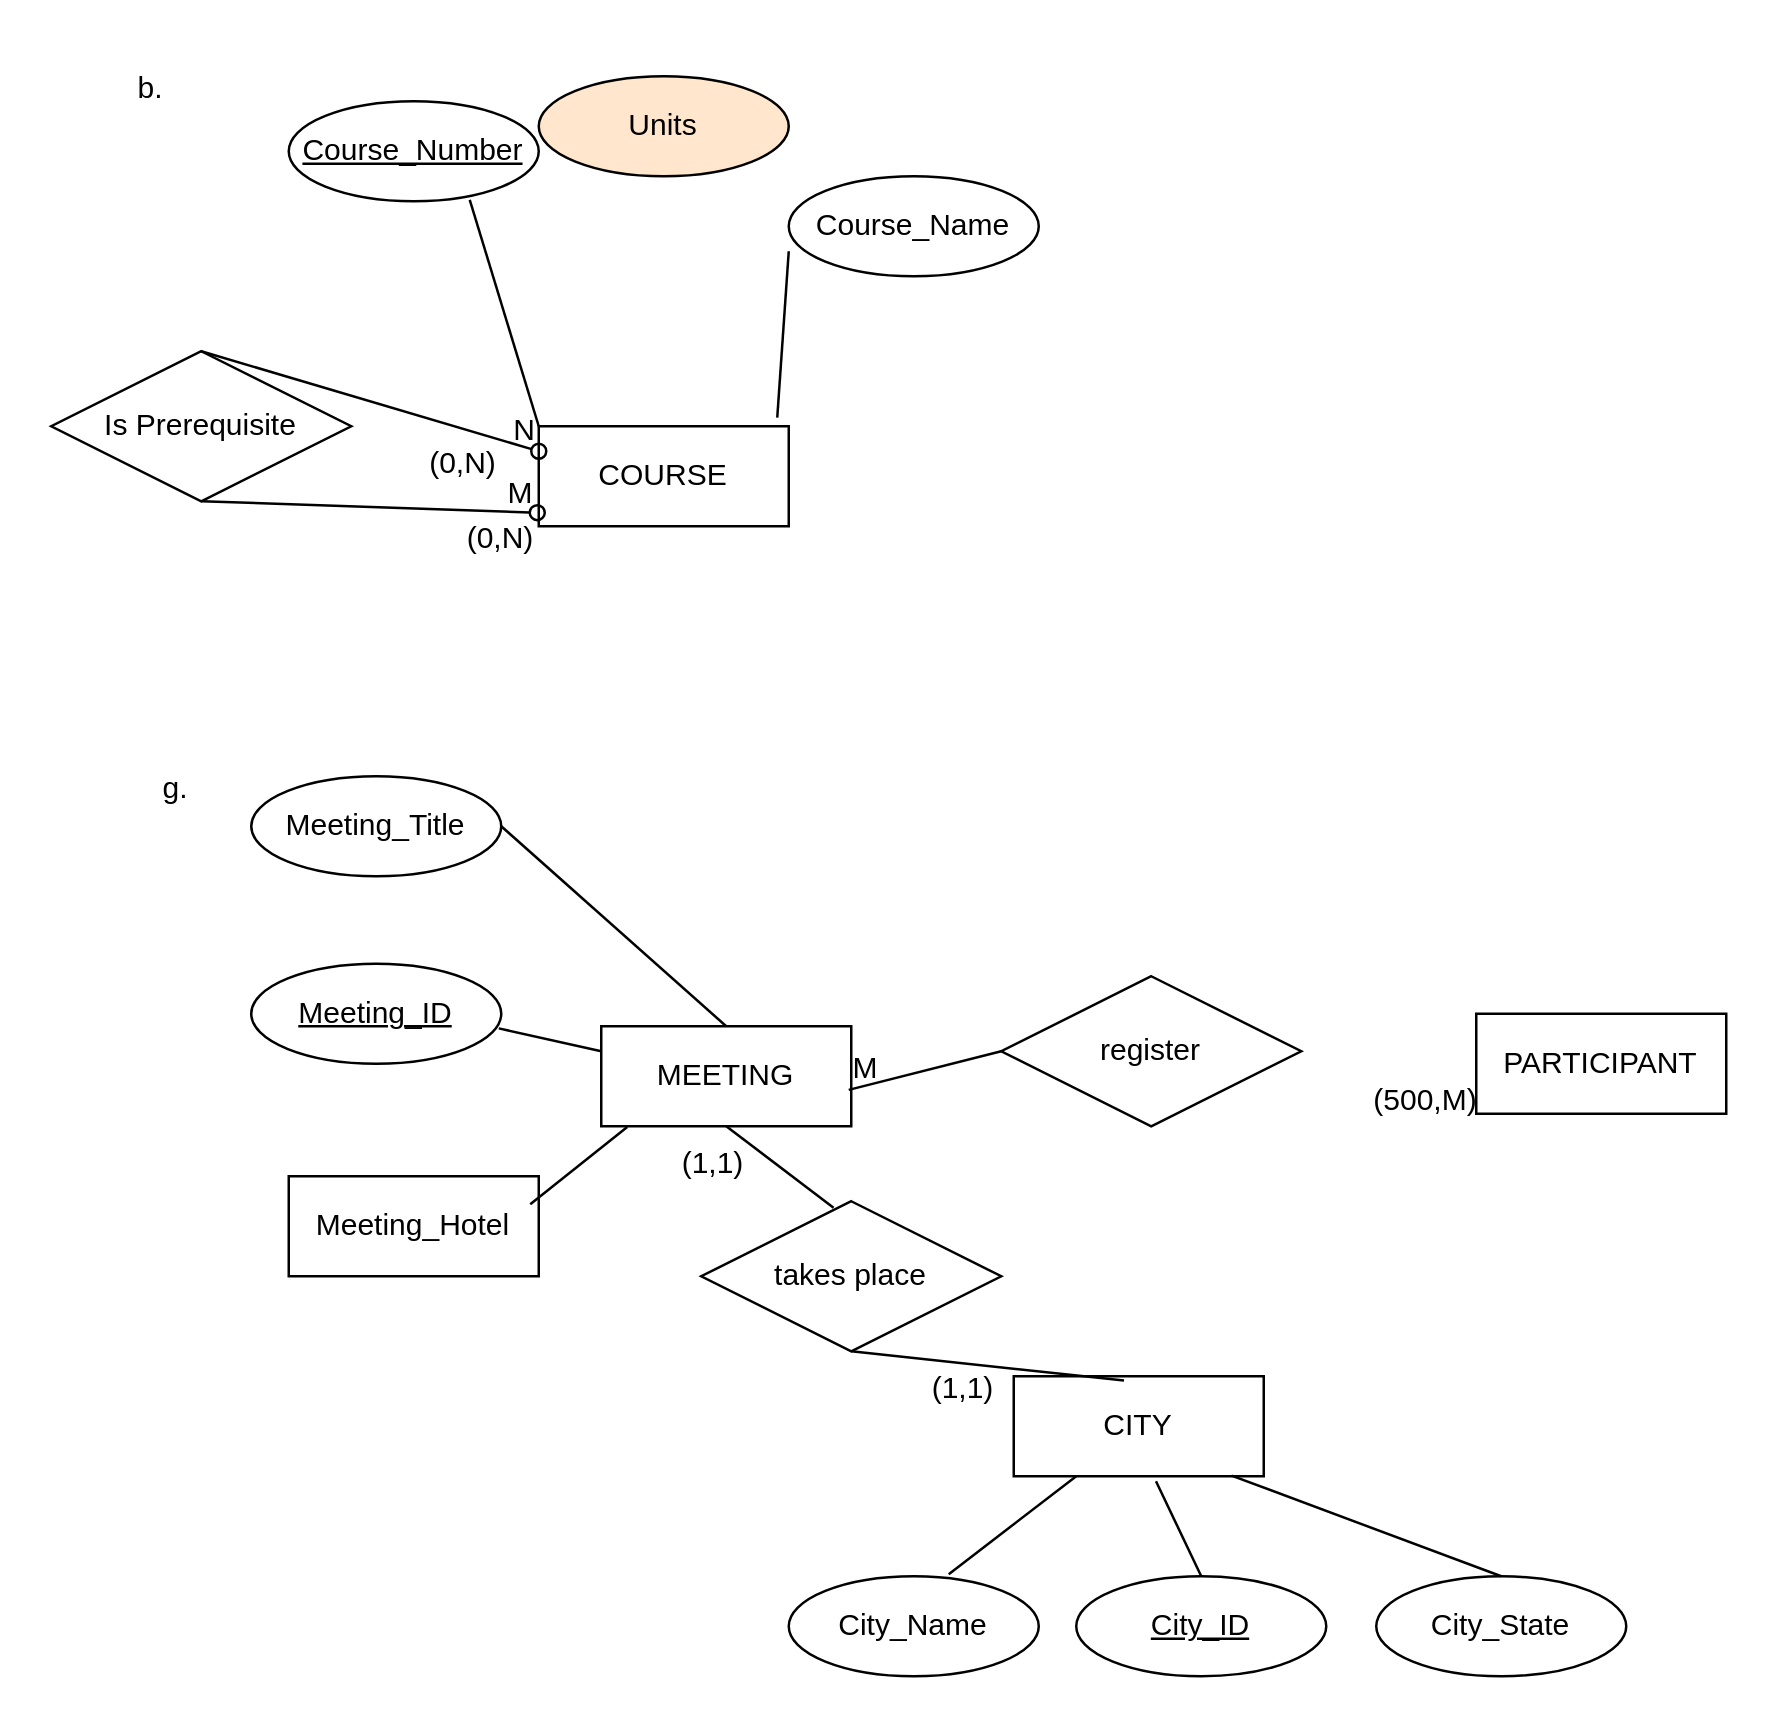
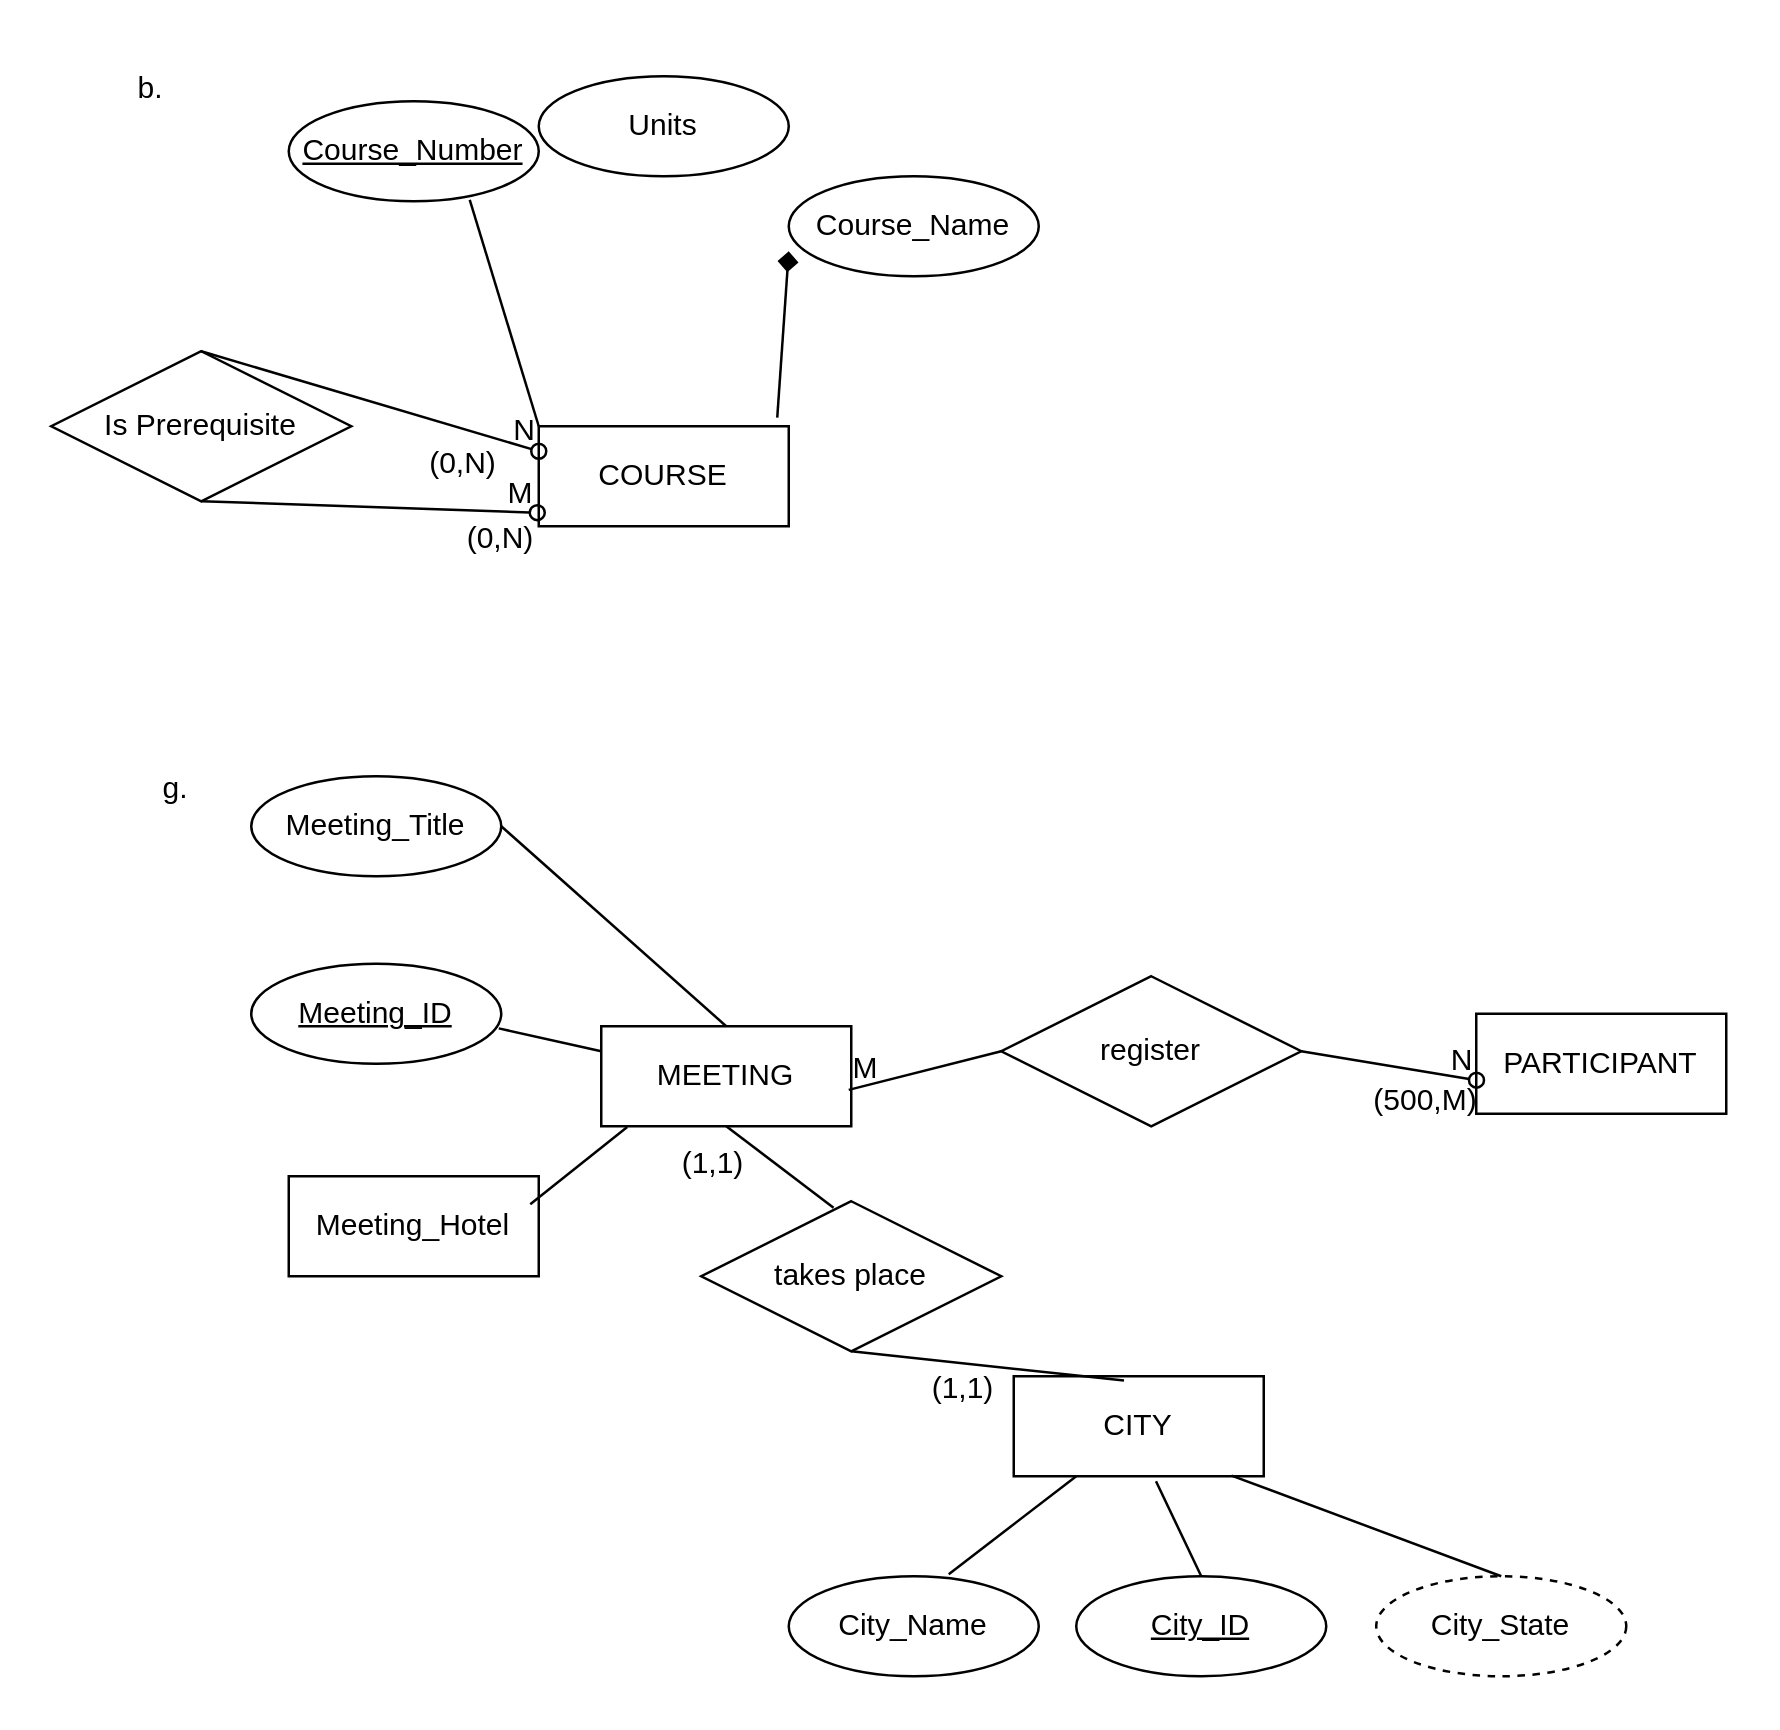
node "Units": fillcolor #ffe6cc -> #ffffff
edge "Course_Name" -- "COURSE": arrowhead none -> diamond
edge "register" -> "PARTICIPANT": added, label "N"
node "City_State": style solid -> dashed
